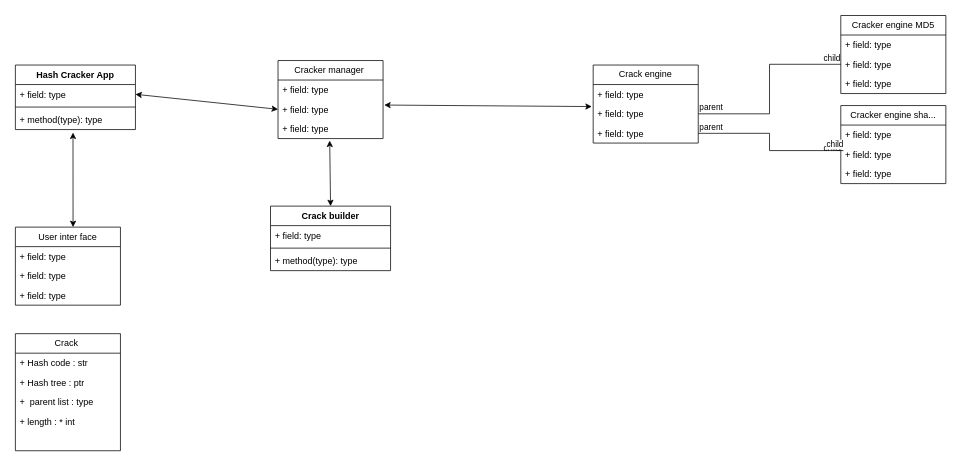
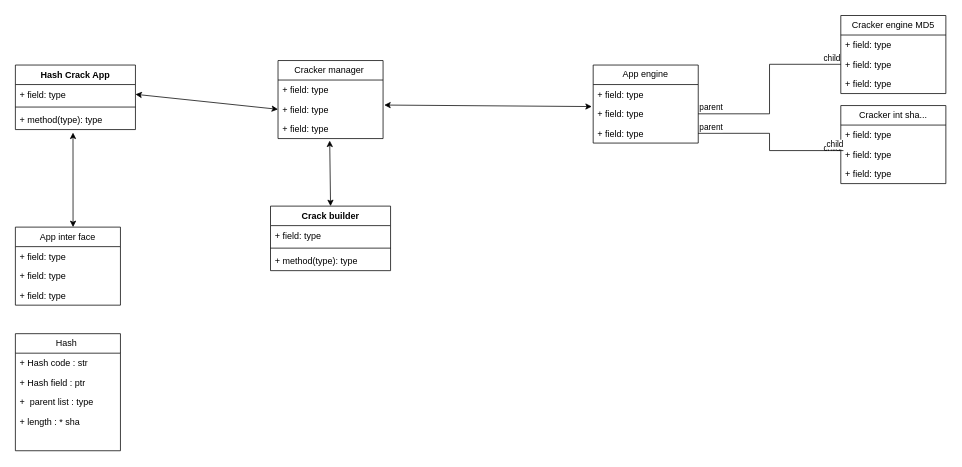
node "Crack engine": label "Crack engine" -> "App engine"
node "Hash Cracker App": label "Hash Cracker App" -> "Hash Crack App"
node "Cracker engine sha...": label "Cracker engine sha..." -> "Cracker int sha..."
node "User inter face": label "User inter face" -> "App inter face"
node "Crack": label "Crack" -> "Hash"
node "+ Hash tree : ptr": label "+ Hash tree : ptr" -> "+ Hash field : ptr"
node "+ length : * int": label "+ length : * int" -> "+ length : * sha"
